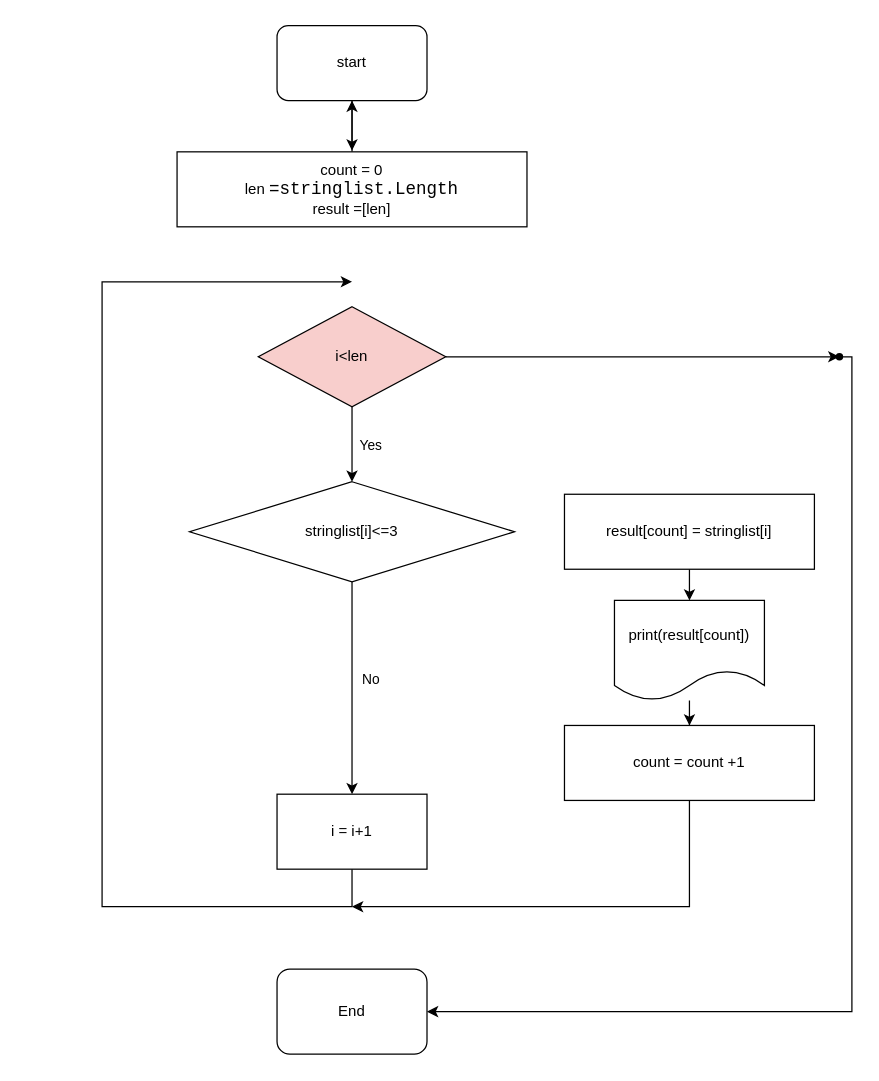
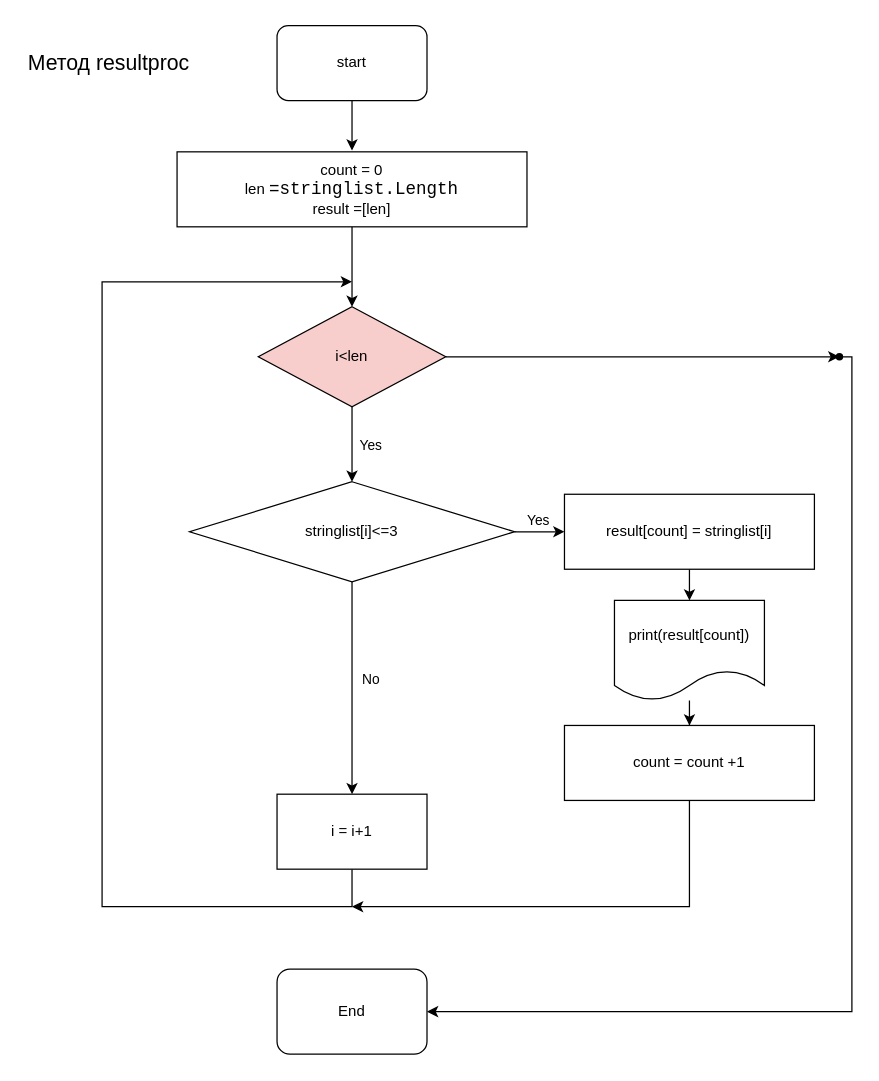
node "Метод resultproc": added
edge "count = 0 len =stringlist.Length result =[len]" -> "start": now "count = 0 len =stringlist.Length result =[len]" -> "i<len"
edge "stringlist[i]<=3" -> "result[count] = stringlist[i]": added, label "Yes"
